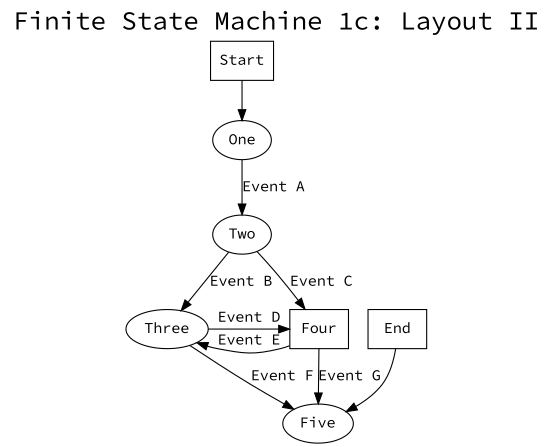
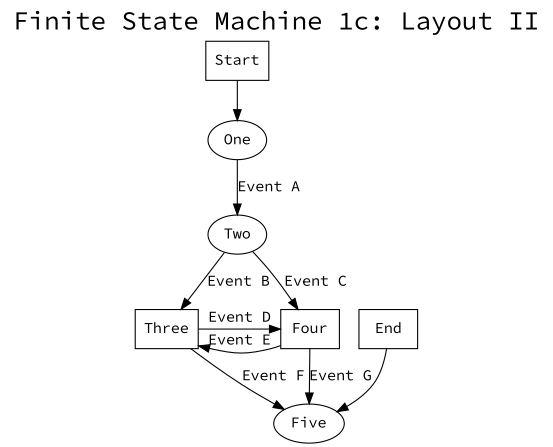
node "Three": shape ellipse -> box
